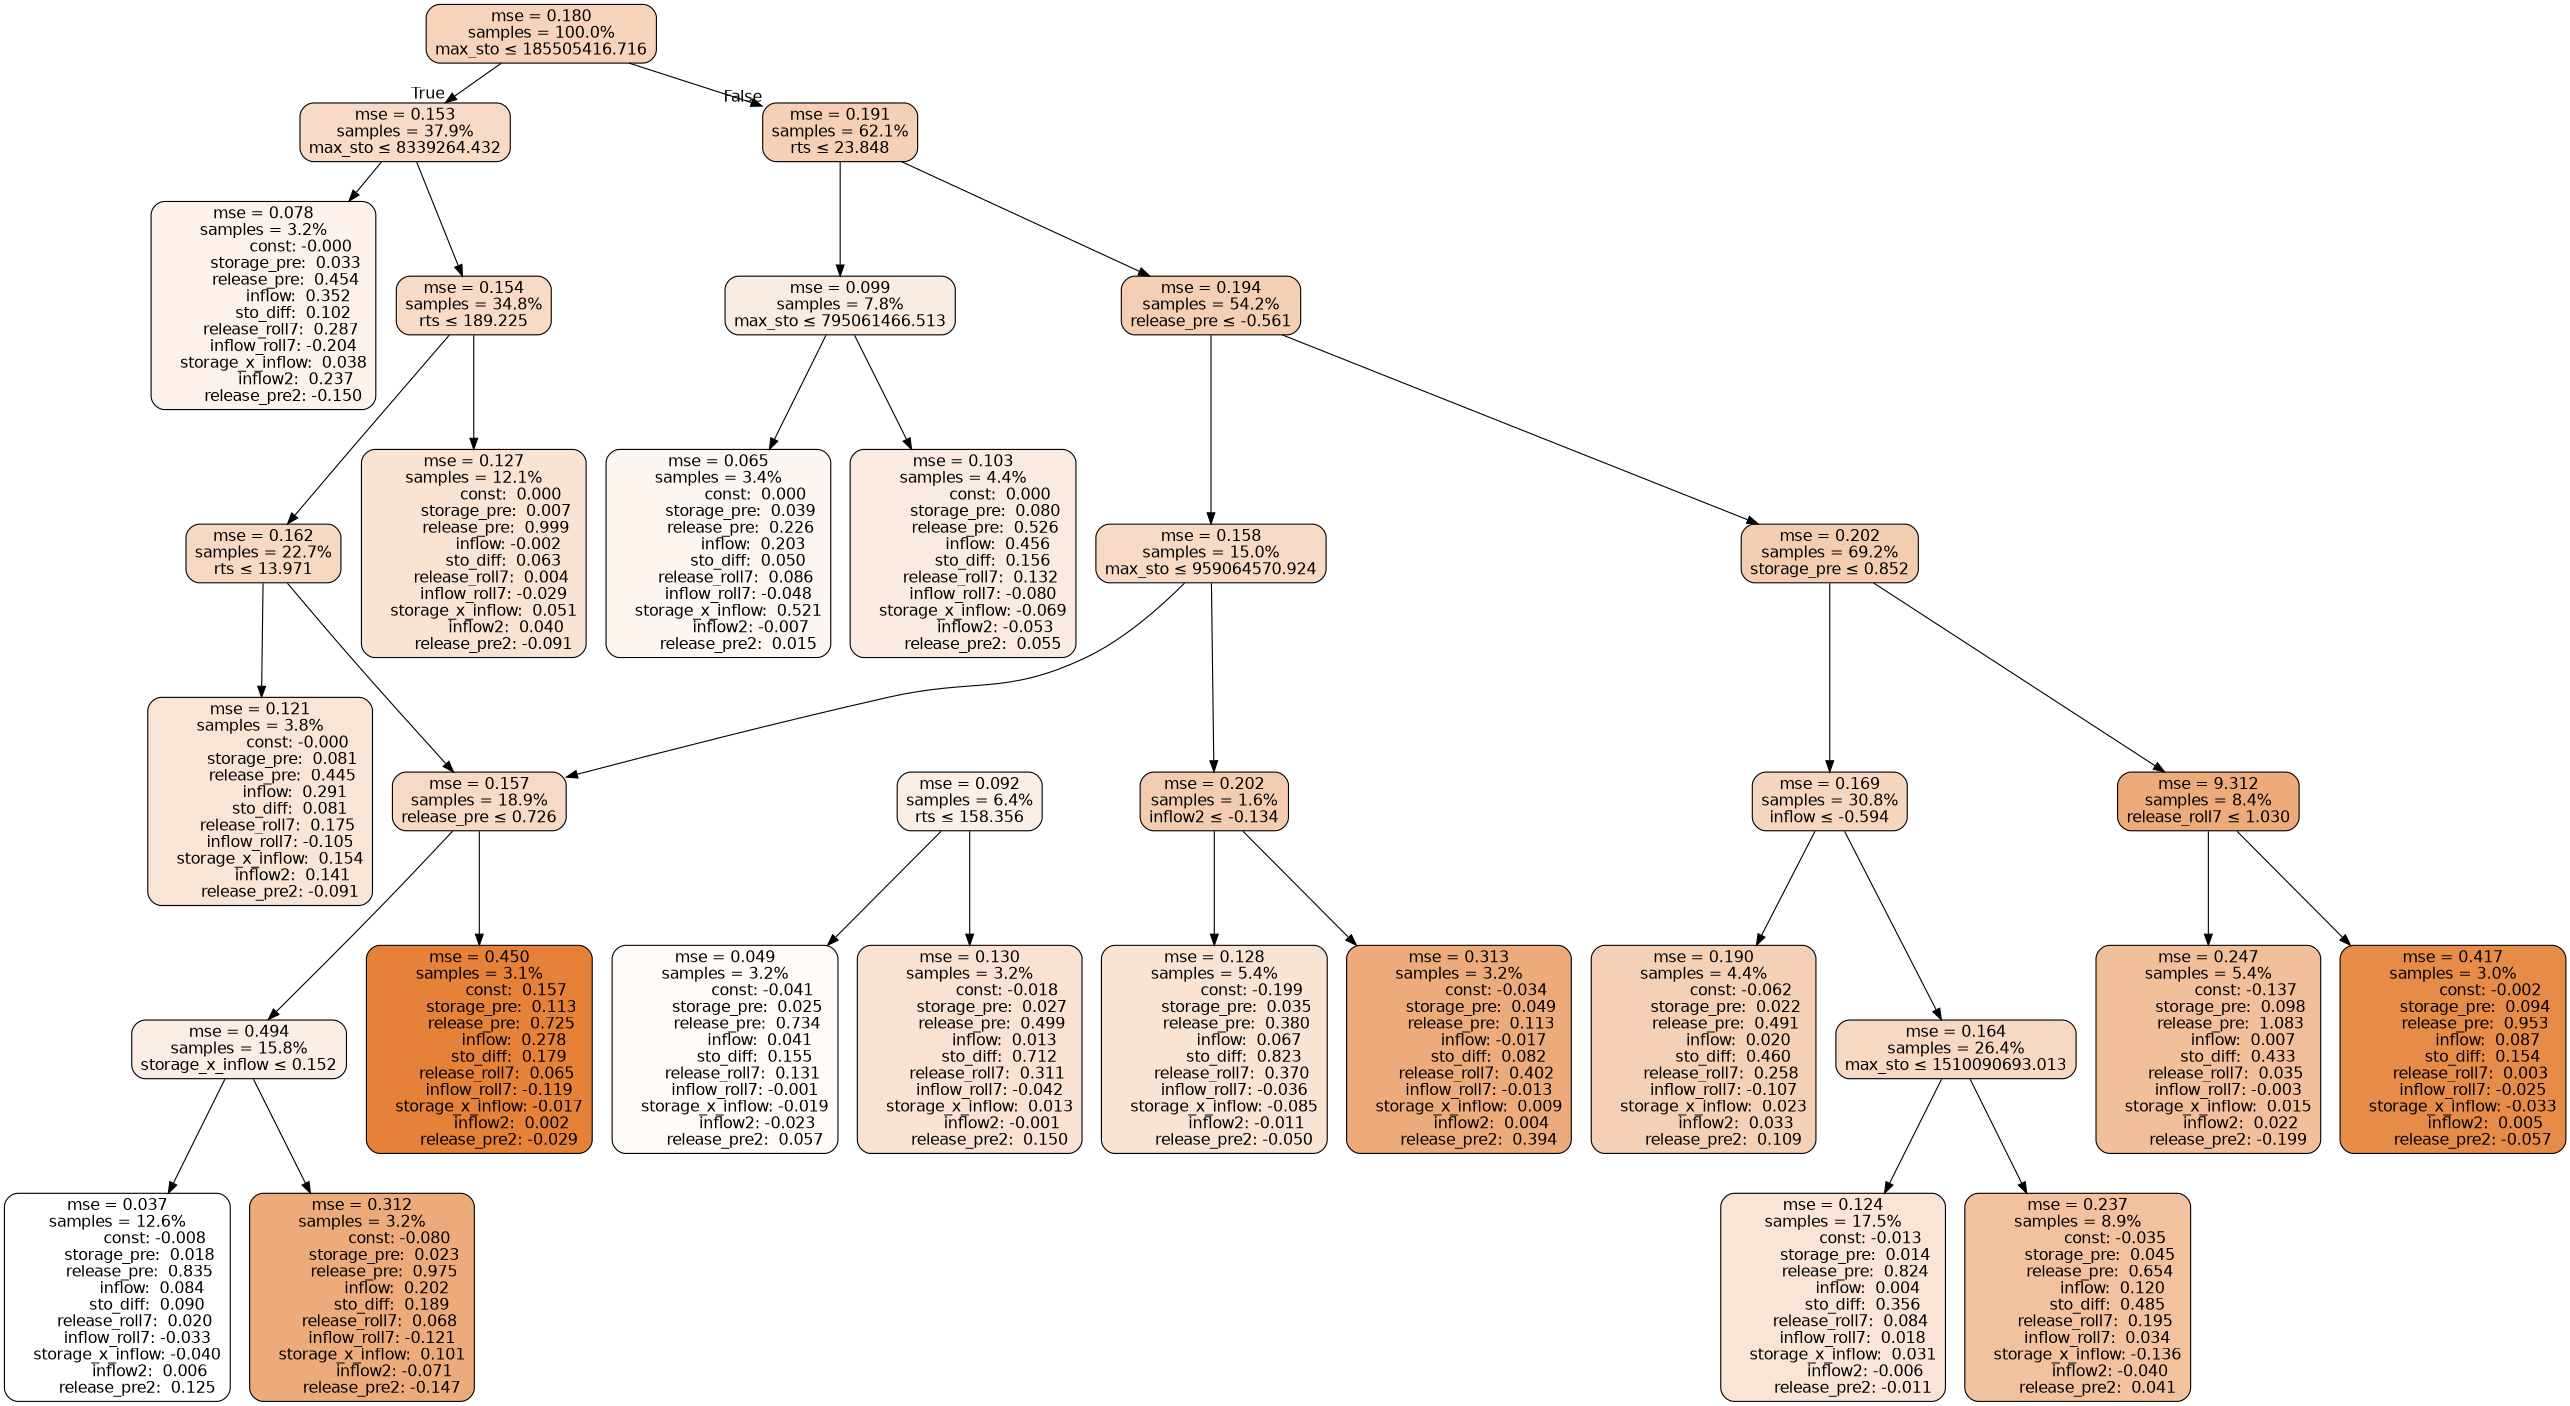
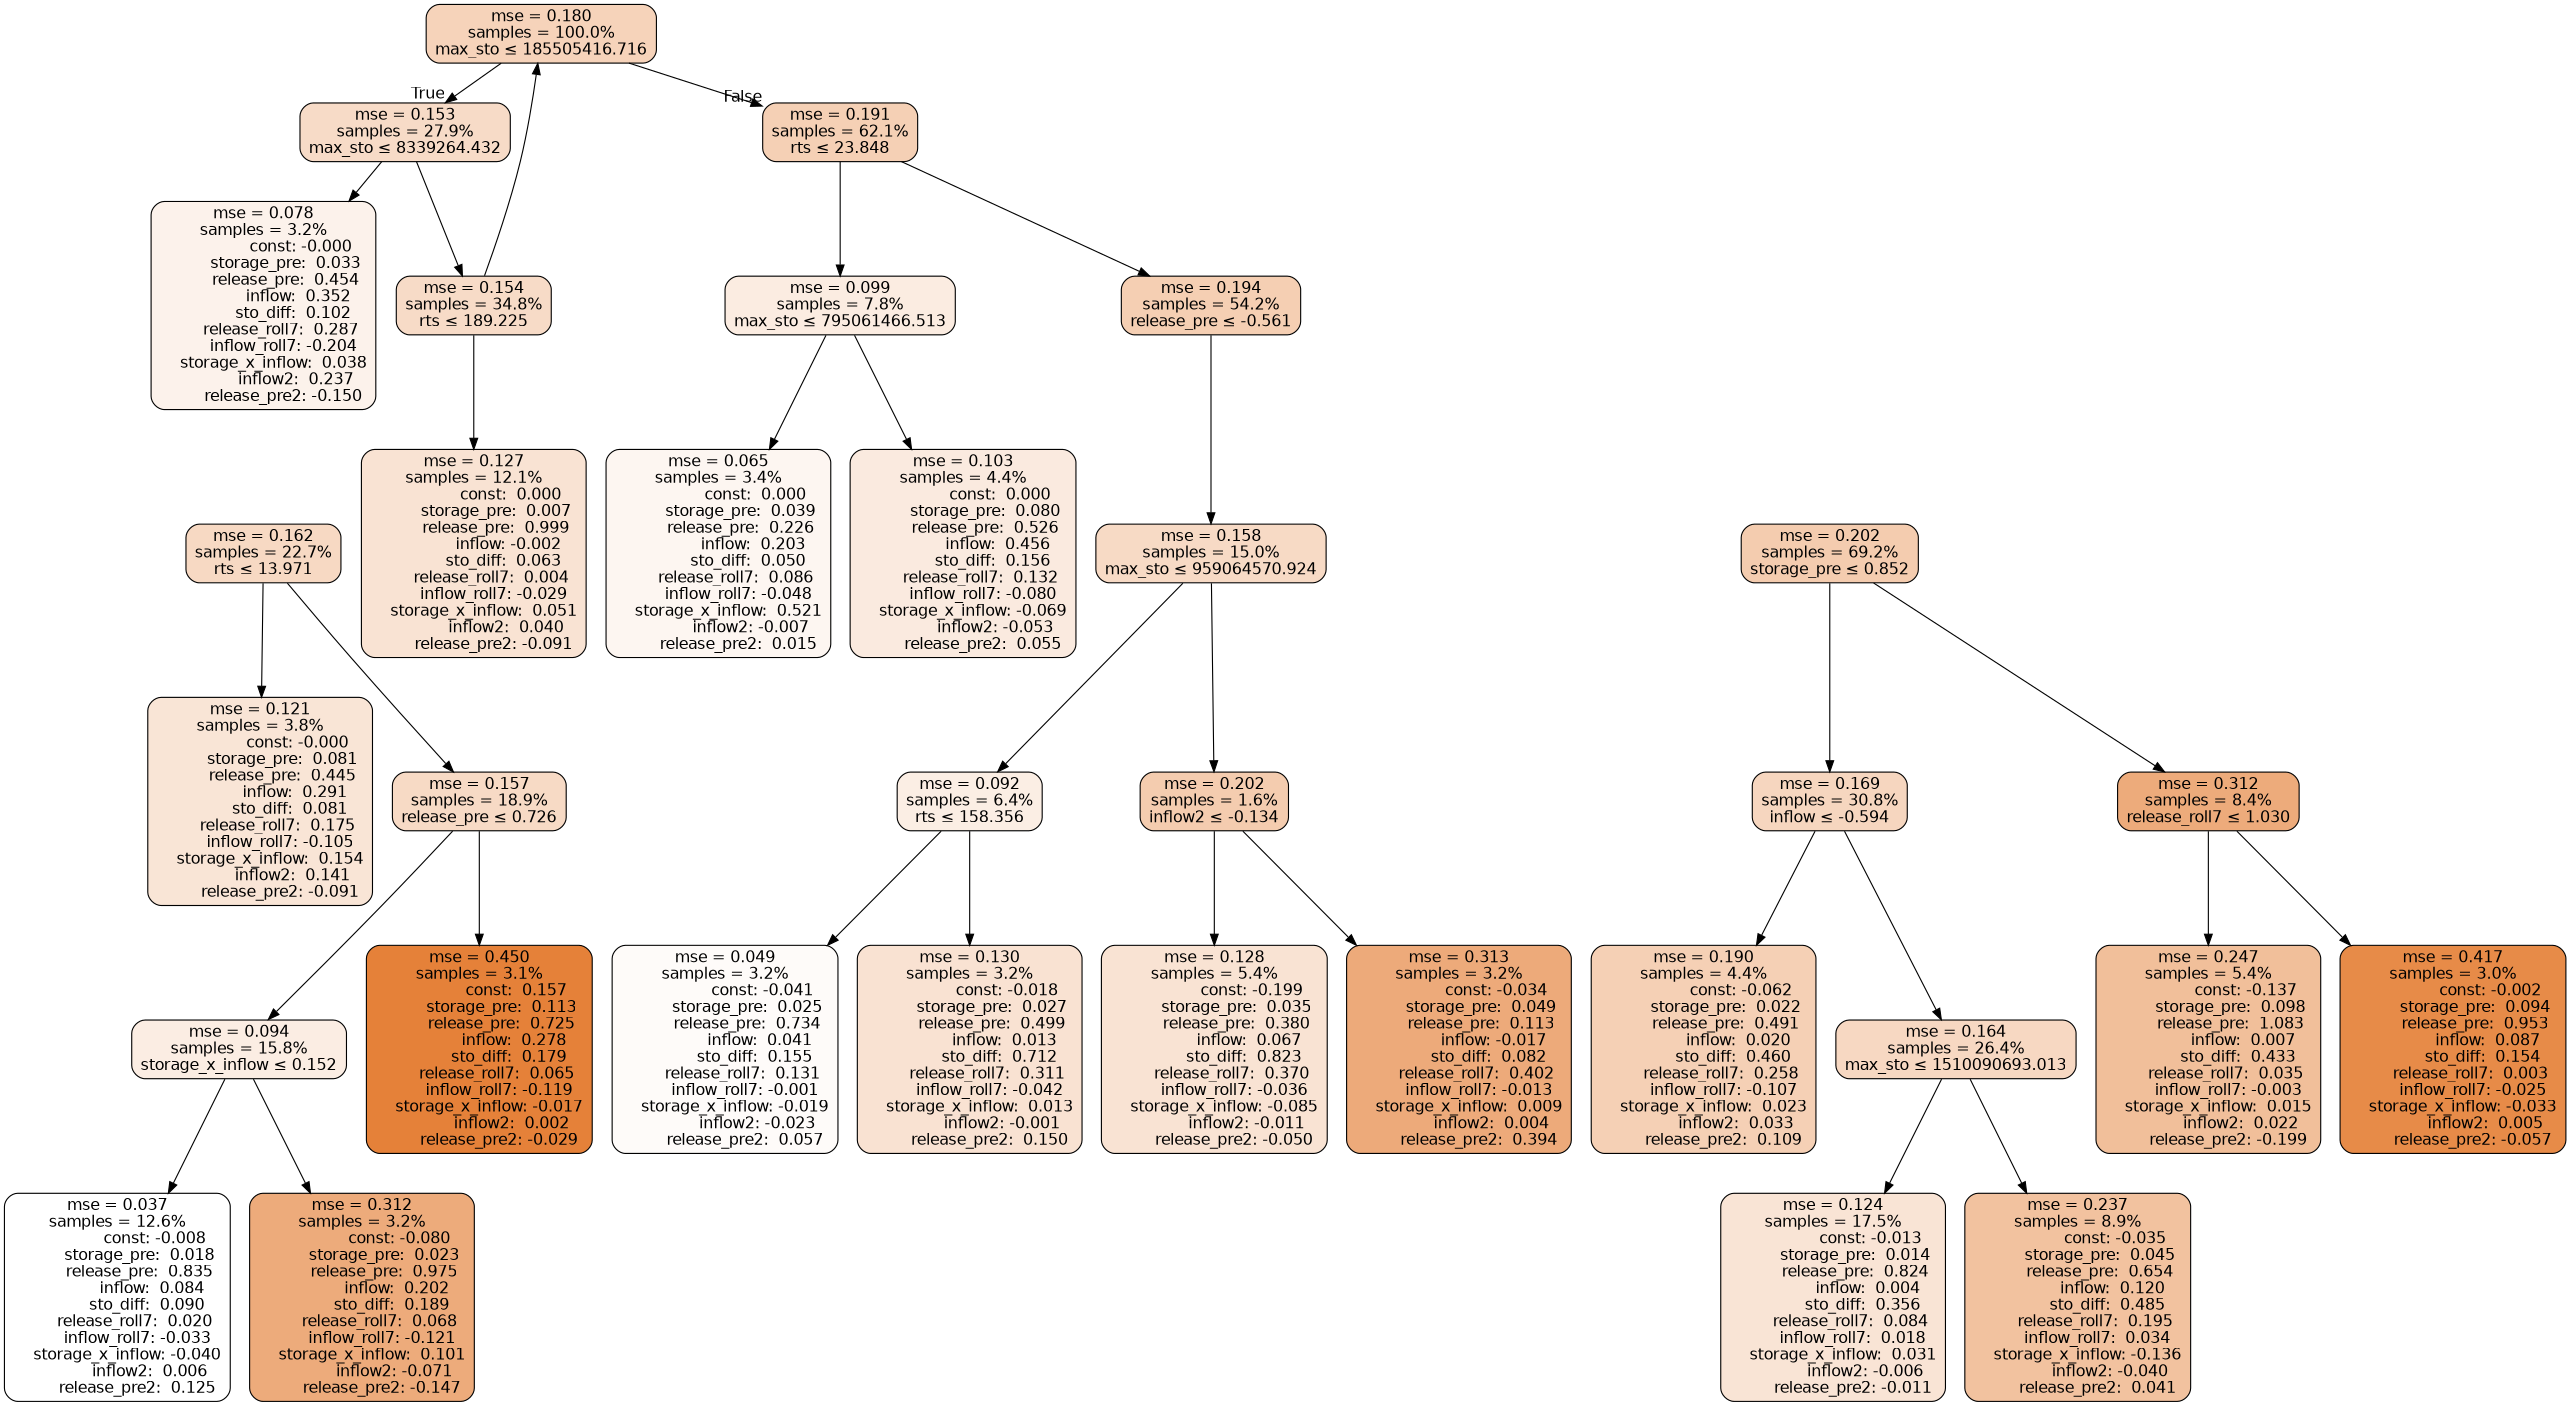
node "mse = 0.153 samples = 37.9% max_sto ≤ 8339264.432": label "mse = 0.153 samples = 37.9% max_sto ≤ 8339264.432" -> "mse = 0.153 samples = 27.9% max_sto ≤ 8339264.432"
edge "mse = 0.154 samples = 34.8% rts ≤ 189.225" -> "mse = 0.162 samples = 22.7% rts ≤ 13.971": now "mse = 0.154 samples = 34.8% rts ≤ 189.225" -> "mse = 0.180 samples = 100.0% max_sto ≤ 185505416.716"
edge "mse = 0.194 samples = 54.2% release_pre ≤ -0.561" -> "mse = 0.202 samples = 69.2% storage_pre ≤ 0.852": removed
edge "mse = 0.158 samples = 15.0% max_sto ≤ 959064570.924" -> "mse = 0.157 samples = 18.9% release_pre ≤ 0.726": now "mse = 0.158 samples = 15.0% max_sto ≤ 959064570.924" -> "mse = 0.092 samples = 6.4% rts ≤ 158.356"
node "mse = 9.312 samples = 8.4% release_roll7 ≤ 1.030": label "mse = 9.312 samples = 8.4% release_roll7 ≤ 1.030" -> "mse = 0.312 samples = 8.4% release_roll7 ≤ 1.030"
node "mse = 0.494 samples = 15.8% storage_x_inflow ≤ 0.152": label "mse = 0.494 samples = 15.8% storage_x_inflow ≤ 0.152" -> "mse = 0.094 samples = 15.8% storage_x_inflow ≤ 0.152"
